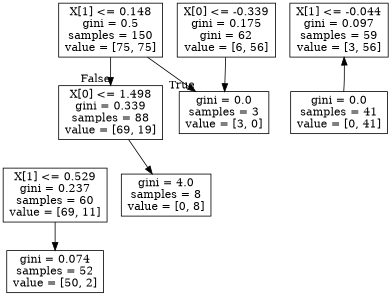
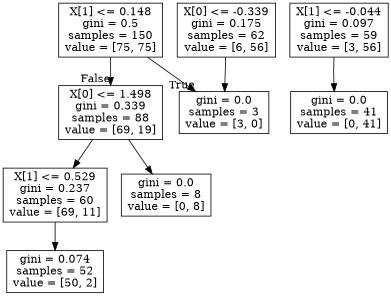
node "X[0] <= -0.339 gini = 0.175 gini = 62 value = [6, 56]": label "X[0] <= -0.339 gini = 0.175 gini = 62 value = [6, 56]" -> "X[0] <= -0.339 gini = 0.175 samples = 62 value = [6, 56]"
edge "gini = 0.0 samples = 41 value = [0, 41]" -> "X[1] <= -0.044 gini = 0.097 samples = 59 value = [3, 56]": reversed
edge "X[0] <= 1.498 gini = 0.339 samples = 88 value = [69, 19]" -> "X[1] <= 0.529 gini = 0.237 samples = 60 value = [69, 11]": added
node "gini = 4.0 samples = 8 value = [0, 8]": label "gini = 4.0 samples = 8 value = [0, 8]" -> "gini = 0.0 samples = 8 value = [0, 8]"
